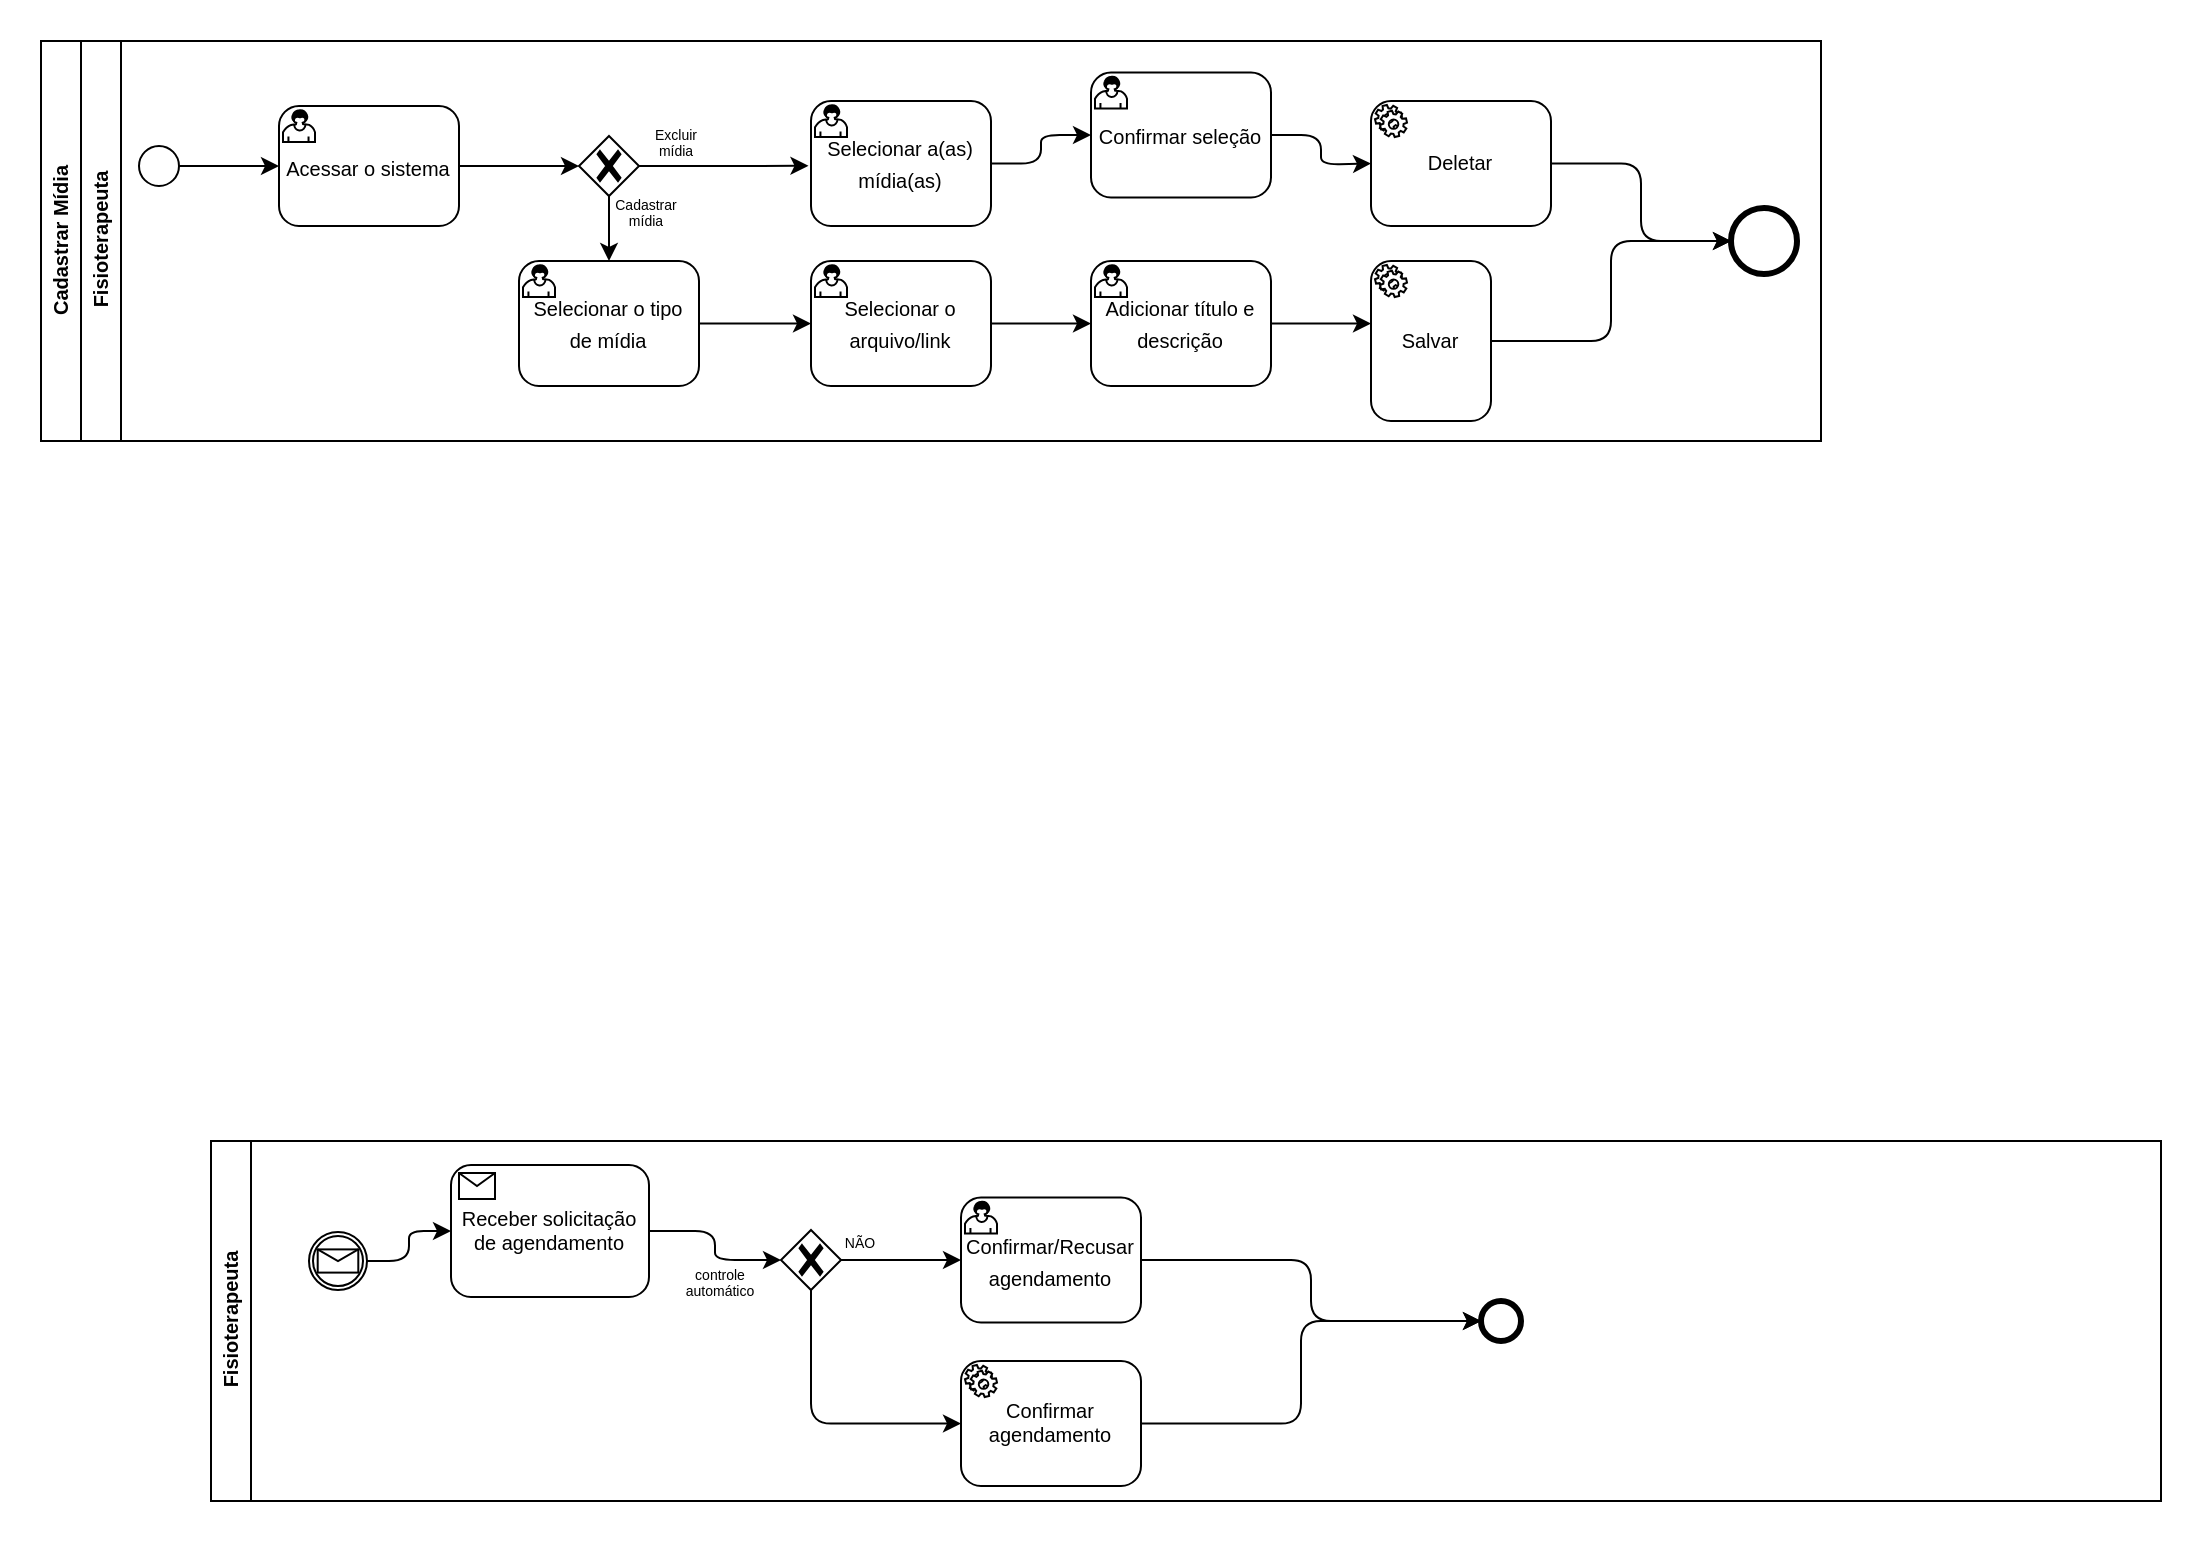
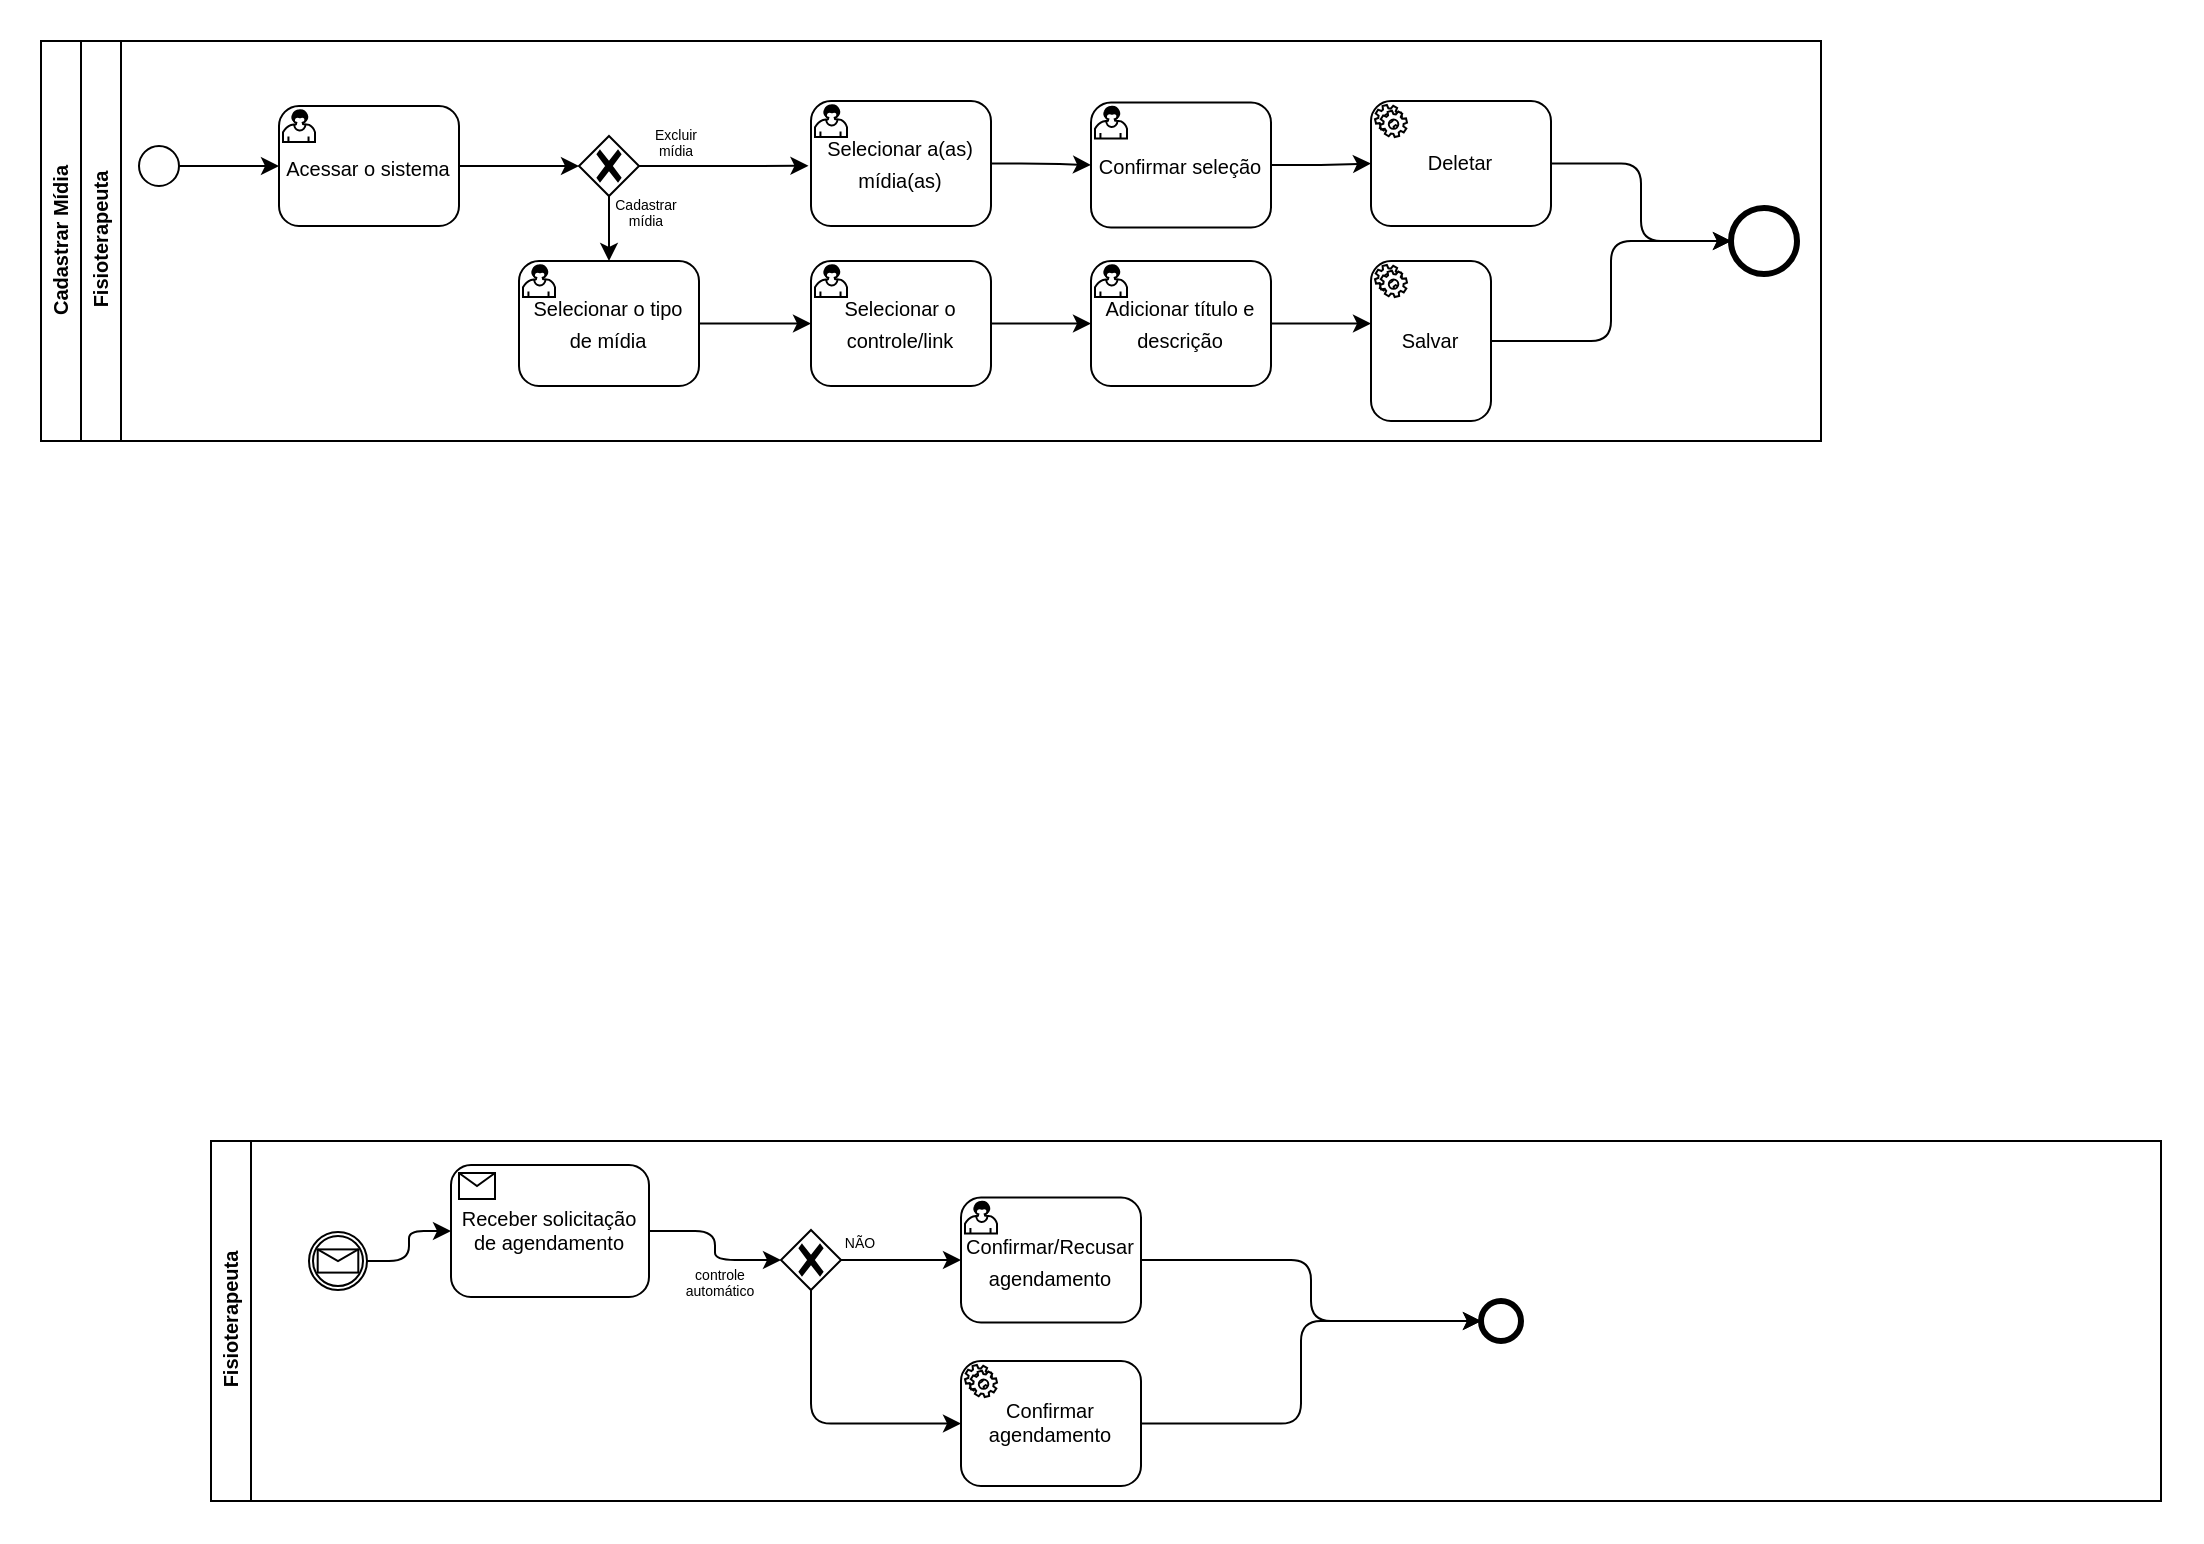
node "Confirmar seleção": moved (1181, 135) -> (1181, 165)
node "Selecionar o arquivo/link": label "Selecionar o arquivo/link" -> "Selecionar o controle/link"
